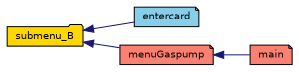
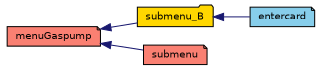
edge "menuGaspump" -> "submenu_B": reversed
node "main": label "main" -> "submenu"
